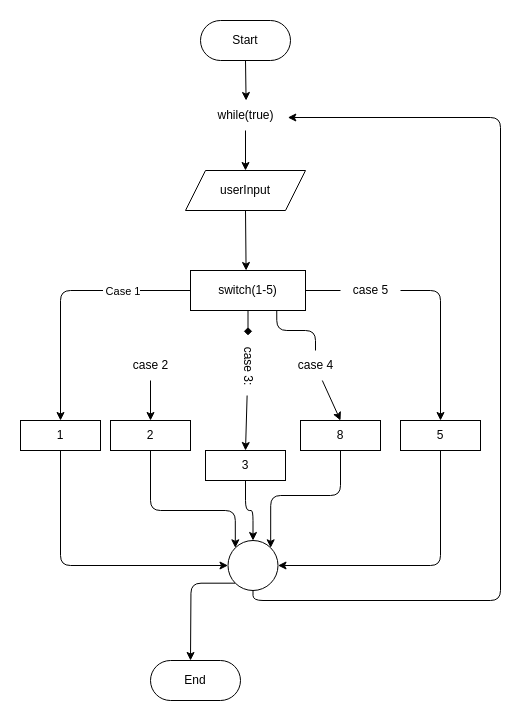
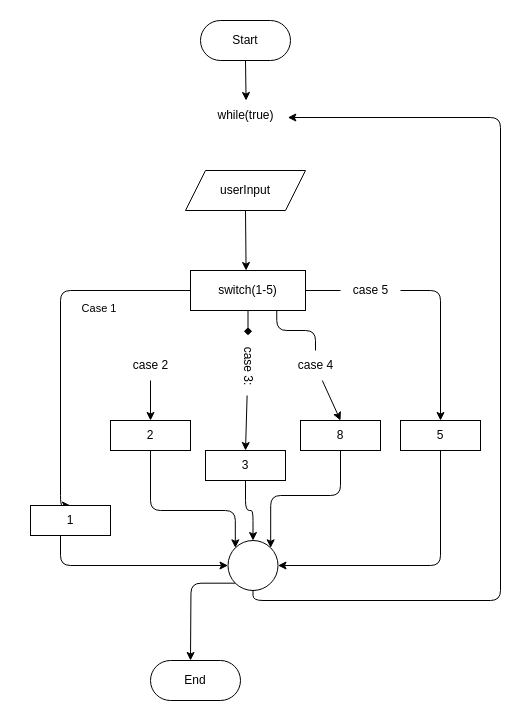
edge "while(true)" -> "userInput": removed
node "1": moved (61, 436) -> (71, 521)
